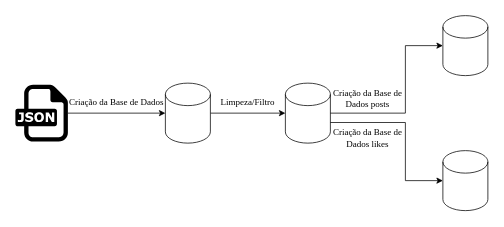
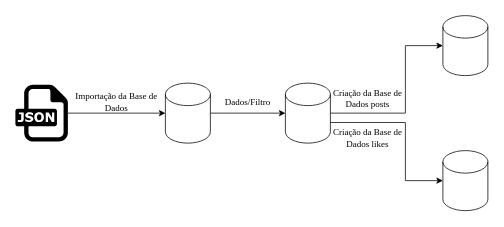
node "Criação da Base de Dados": label "Criação da Base de Dados" -> "Importação da Base de Dados"
node "Limpeza/Filtro": label "Limpeza/Filtro" -> "Dados/Filtro"
